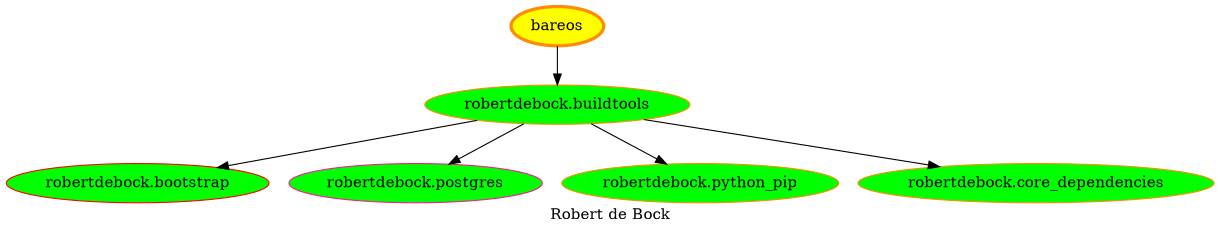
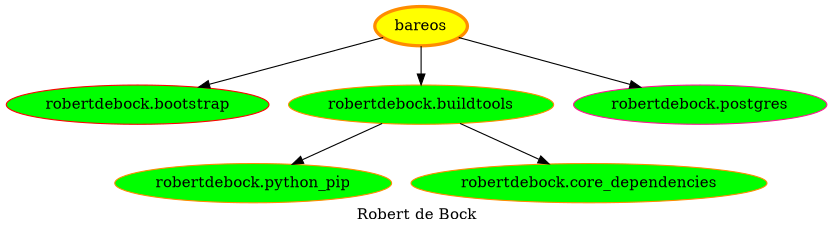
edge "robertdebock.buildtools" -> "robertdebock.postgres": now "bareos" -> "robertdebock.postgres"
edge "robertdebock.buildtools" -> "robertdebock.bootstrap": now "bareos" -> "robertdebock.bootstrap"
